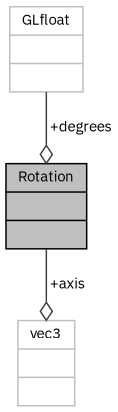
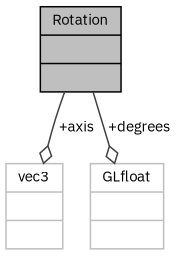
edge "GLfloat" -> "Rotation": reversed
